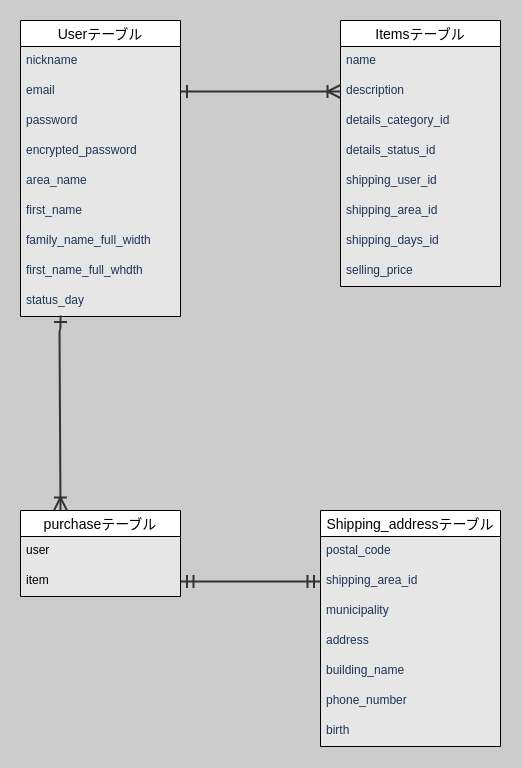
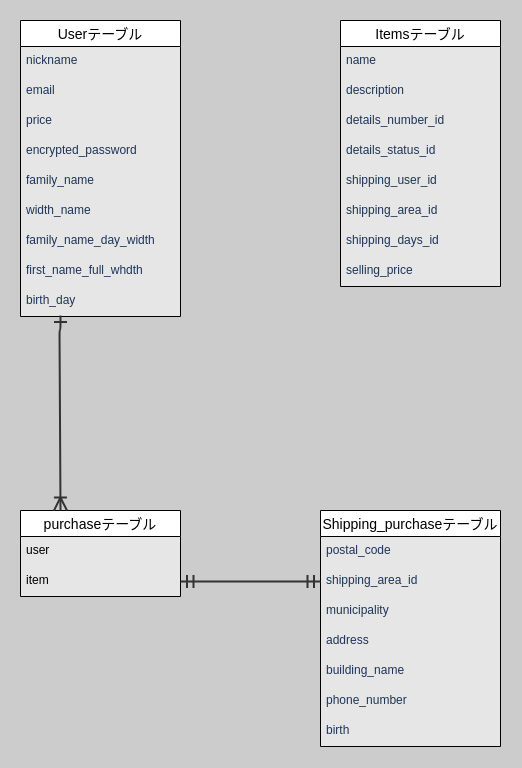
edge "email" -- "description": removed
node "password": label "password" -> "price"
node "details_category_id": label "details_category_id" -> "details_number_id"
node "area_name": label "area_name" -> "family_name"
node "first_name": label "first_name" -> "width_name"
node "family_name_full_width": label "family_name_full_width" -> "family_name_day_width"
node "status_day": label "status_day" -> "birth_day"
node "Shipping_addressテーブル": label "Shipping_addressテーブル" -> "Shipping_purchaseテーブル"
